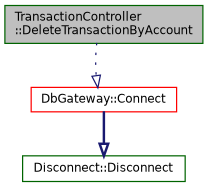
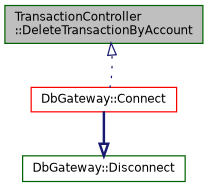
edge "TransactionController ::DeleteTransactionByAccount" -> "DbGateway::Connect": reversed
node "Disconnect::Disconnect": label "Disconnect::Disconnect" -> "DbGateway::Disconnect"
